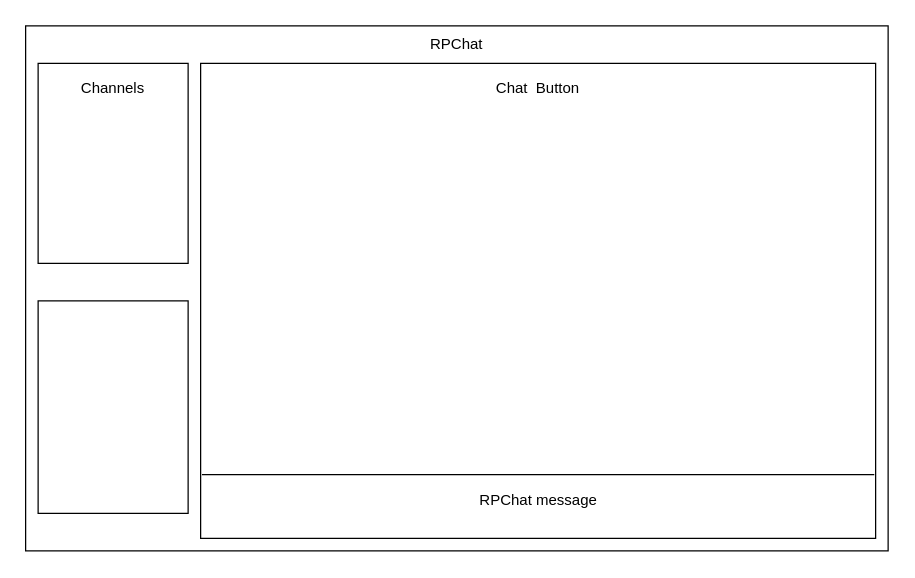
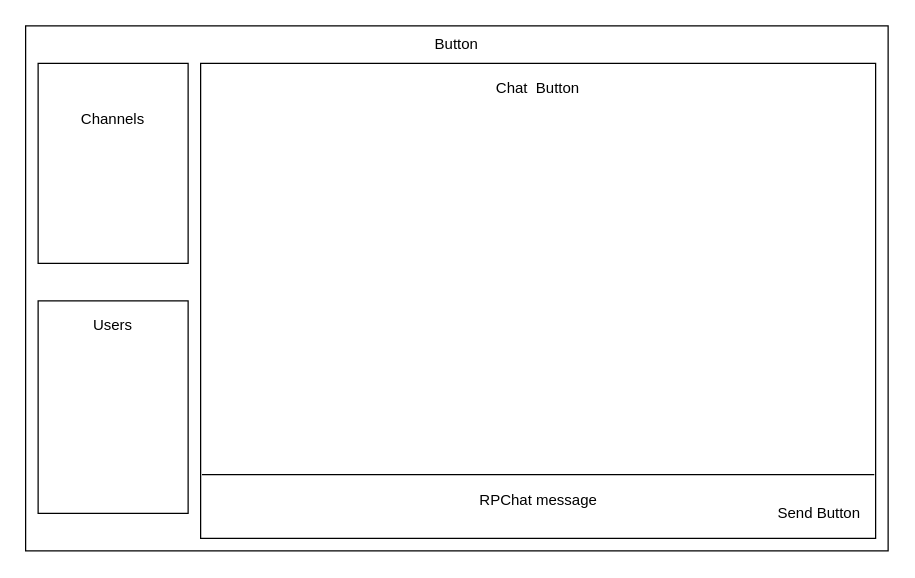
node "RPChat": label "RPChat" -> "Button"
node "Channels": moved (113, 88) -> (113, 119)
node "Users": added
node "Send Button": added
